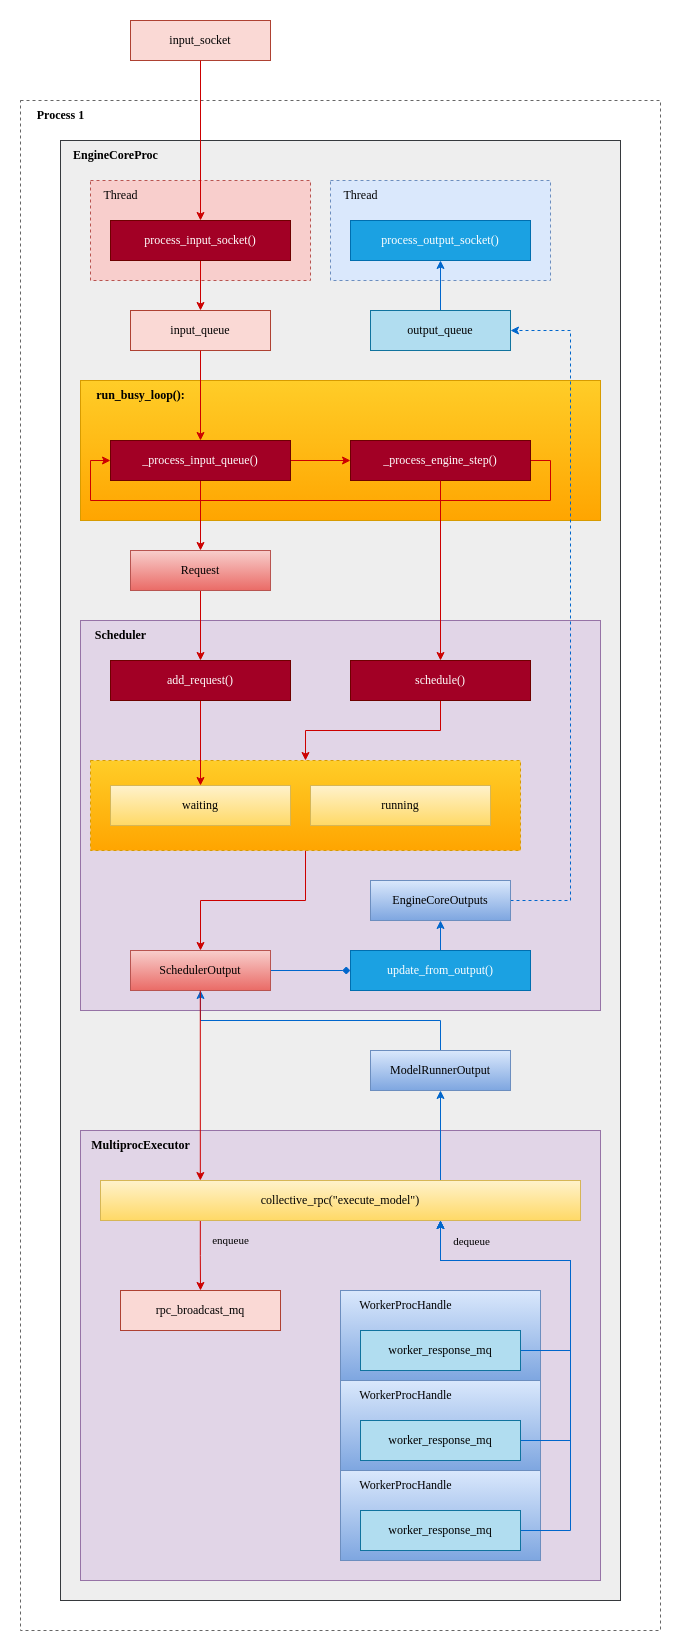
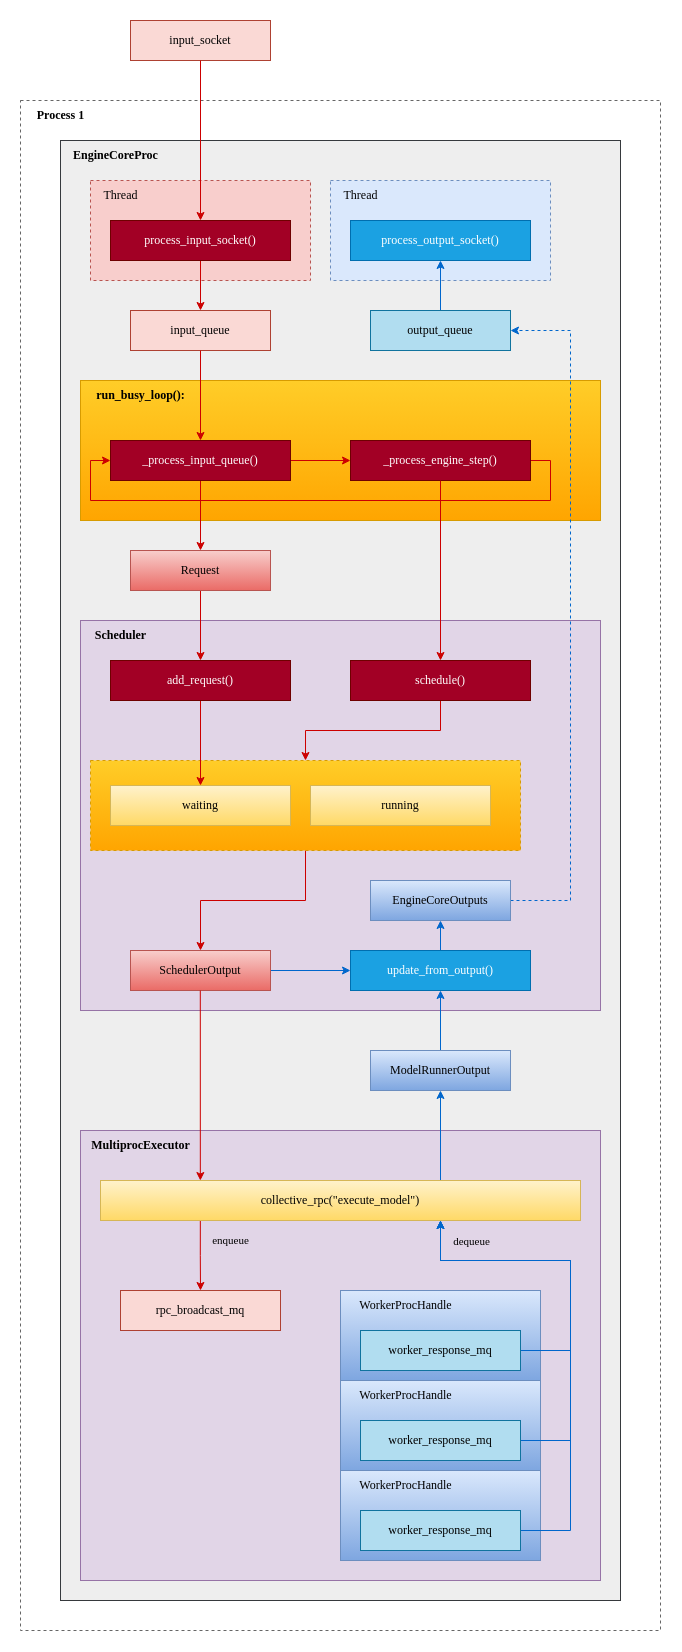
edge "SchedulerOutput" -> "update_from_output()": arrowhead diamond -> classic
edge "ModelRunnerOutput" -> "SchedulerOutput": now "ModelRunnerOutput" -> "update_from_output()"
